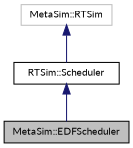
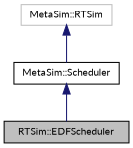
node "RTSim::Scheduler": label "RTSim::Scheduler" -> "MetaSim::Scheduler"
node "MetaSim::EDFScheduler": label "MetaSim::EDFScheduler" -> "RTSim::EDFScheduler"
